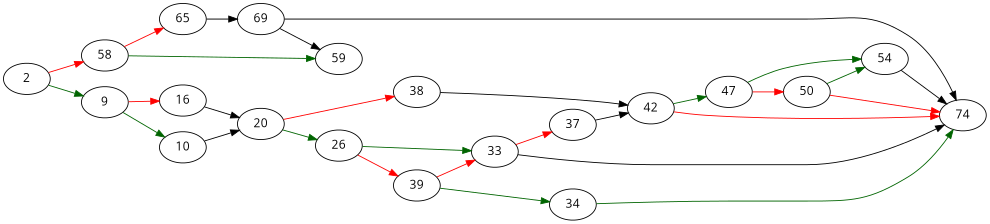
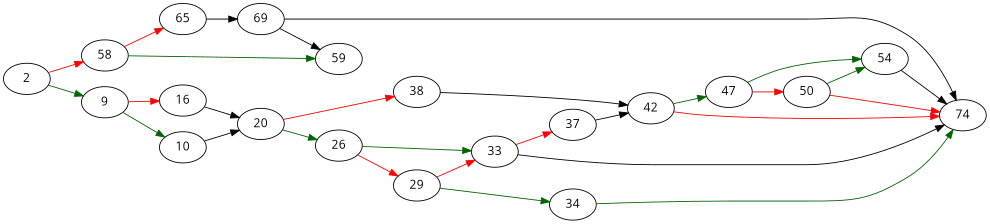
node "39": label "39" -> "29"
